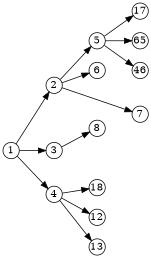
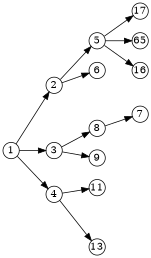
node "46": label "46" -> "16"
edge "2" -> "7": now "8" -> "7"
node "9": added
node "18": label "18" -> "11"
node "12": removed
